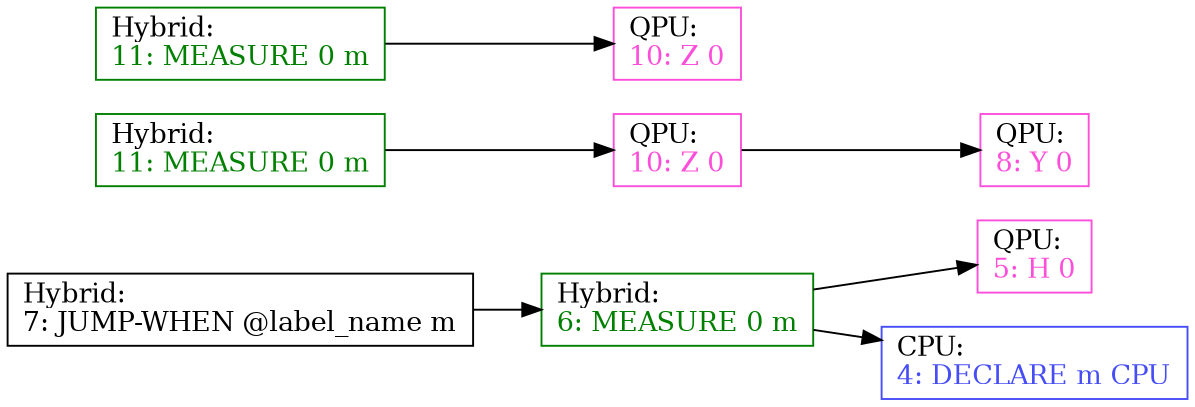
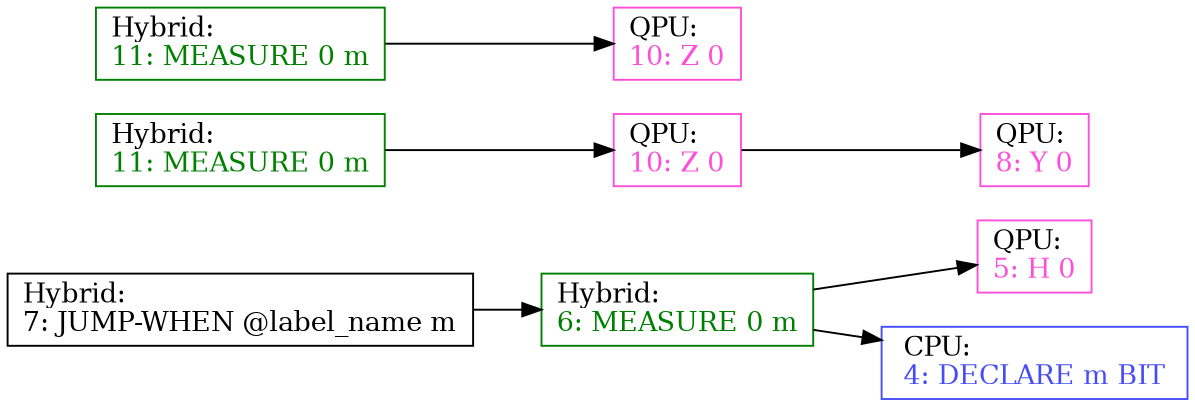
node "CPU:": text "4: DECLARE m CPU" -> "4: DECLARE m BIT"
